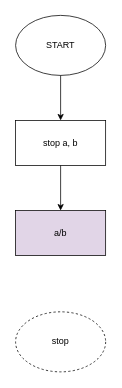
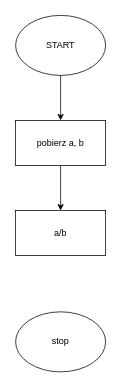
node "stop a, b": label "stop a, b" -> "pobierz a, b"
node "a/b": fillcolor #e1d5e7 -> #ffffff
node "stop": style dashed -> solid
